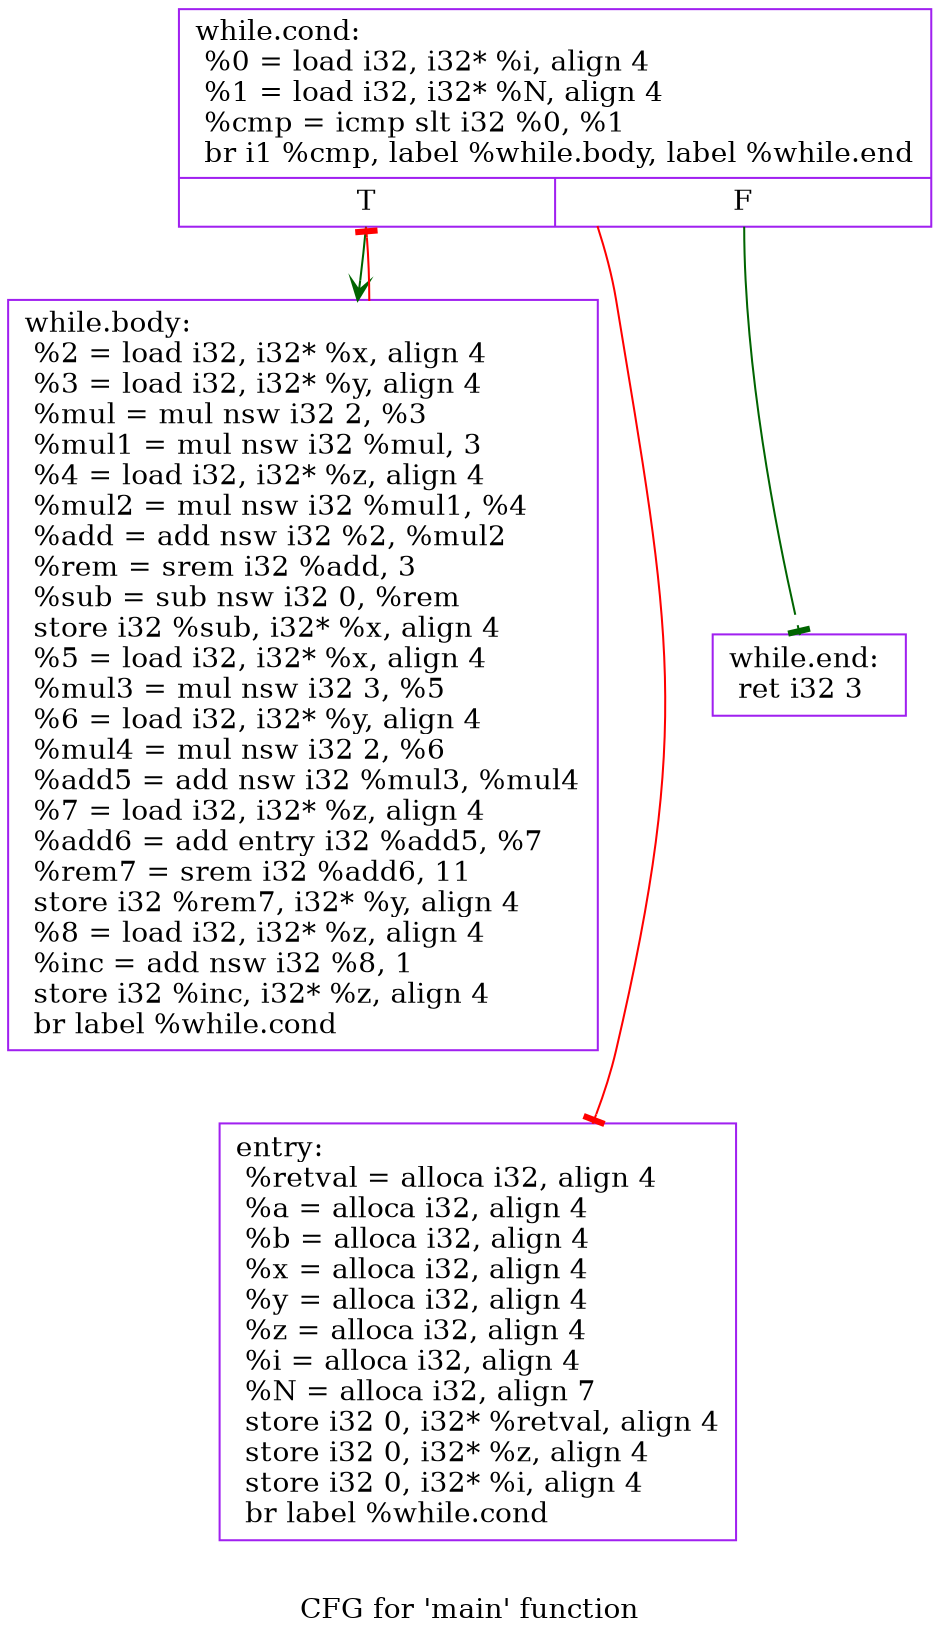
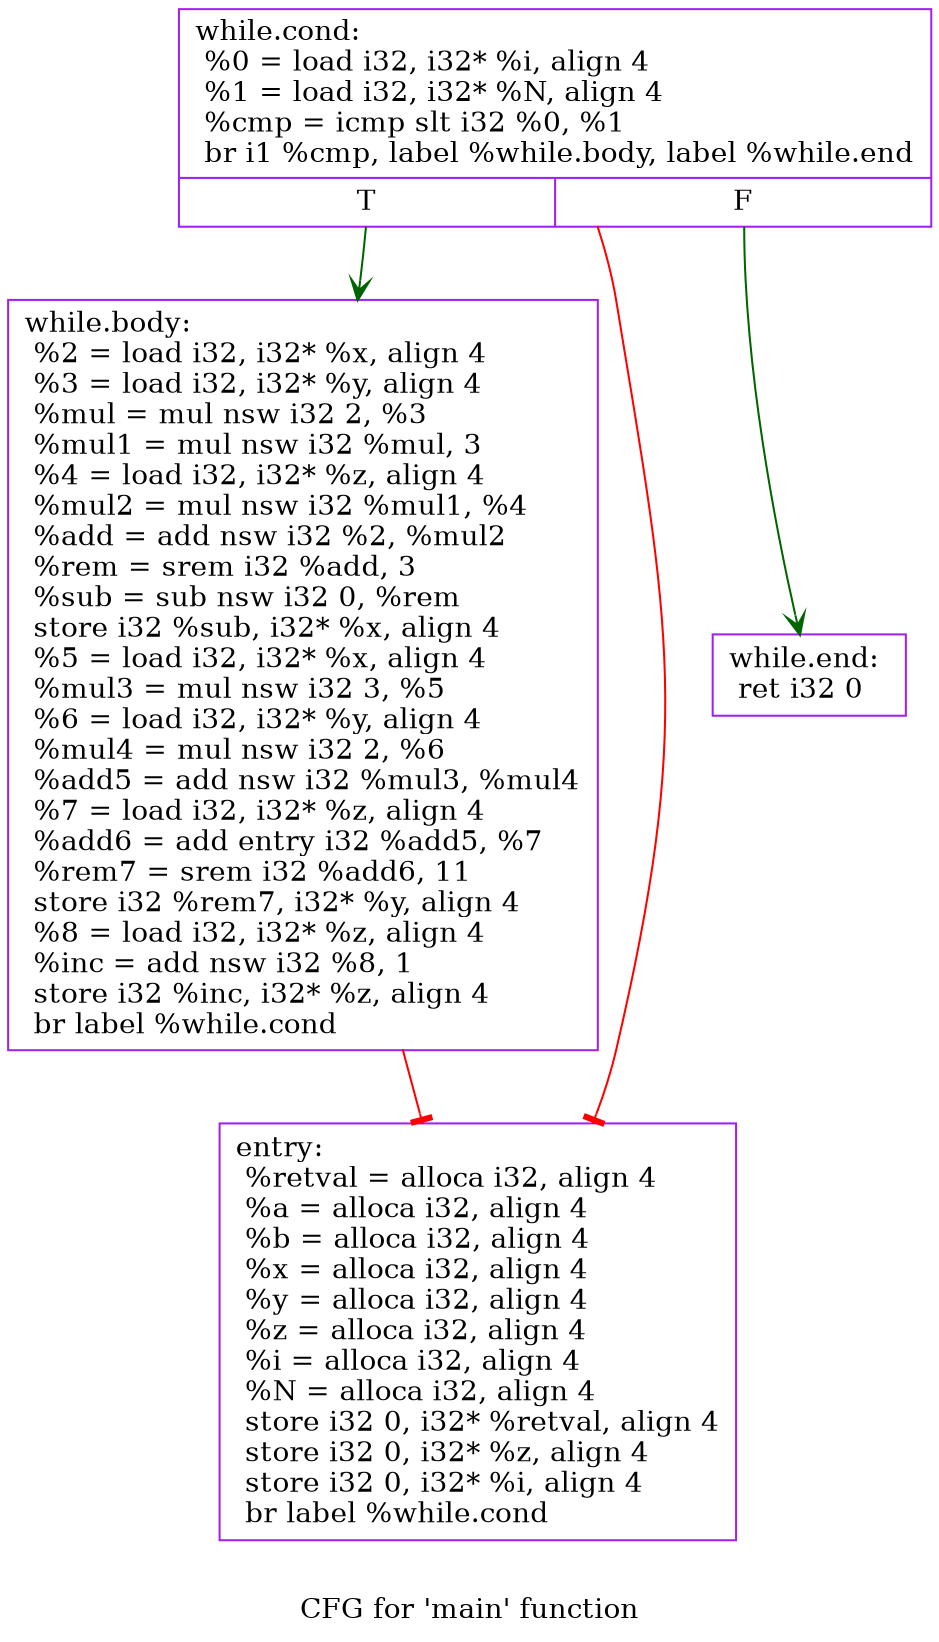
edge "while.body:" -> "while.cond:": now "while.body:" -> "entry:"
edge "while.cond:" -> "while.end:": arrowhead tee -> vee
node "while.end:": text "ret i32 3" -> "ret i32 0"
node "entry:": text "%N = alloca i32, align 7" -> "%N = alloca i32, align 4"
